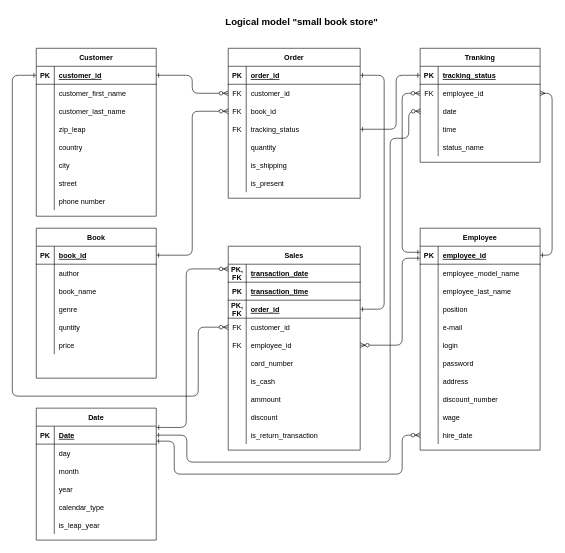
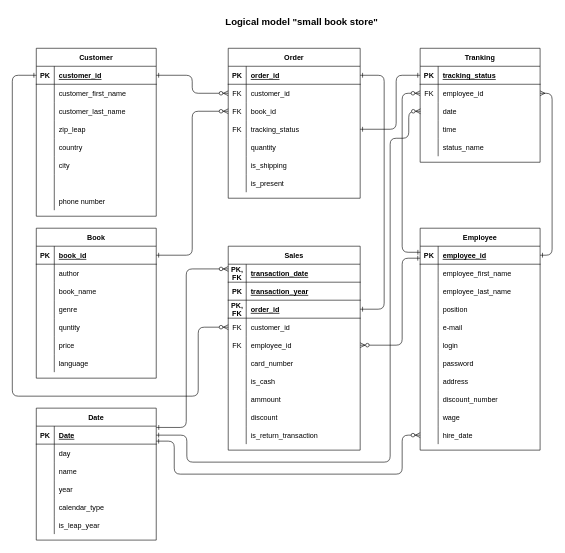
node "street": removed
node "employee_model_name": label "employee_model_name" -> "employee_first_name"
node "transaction_time": label "transaction_time" -> "transaction_year"
node "language": added
node "month": label "month" -> "name"
